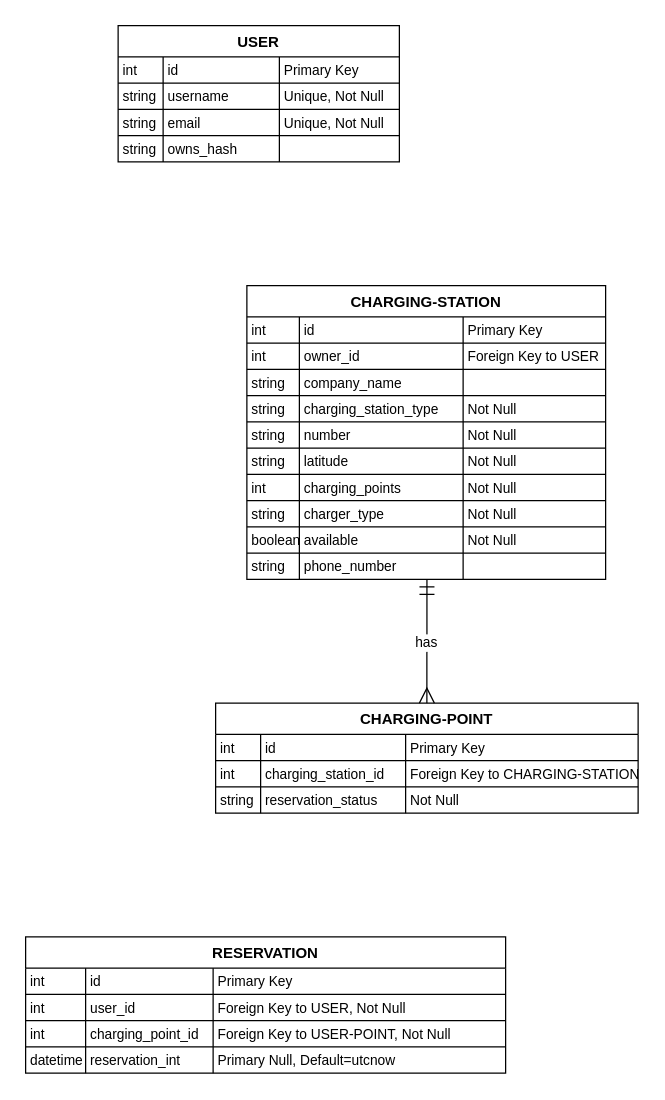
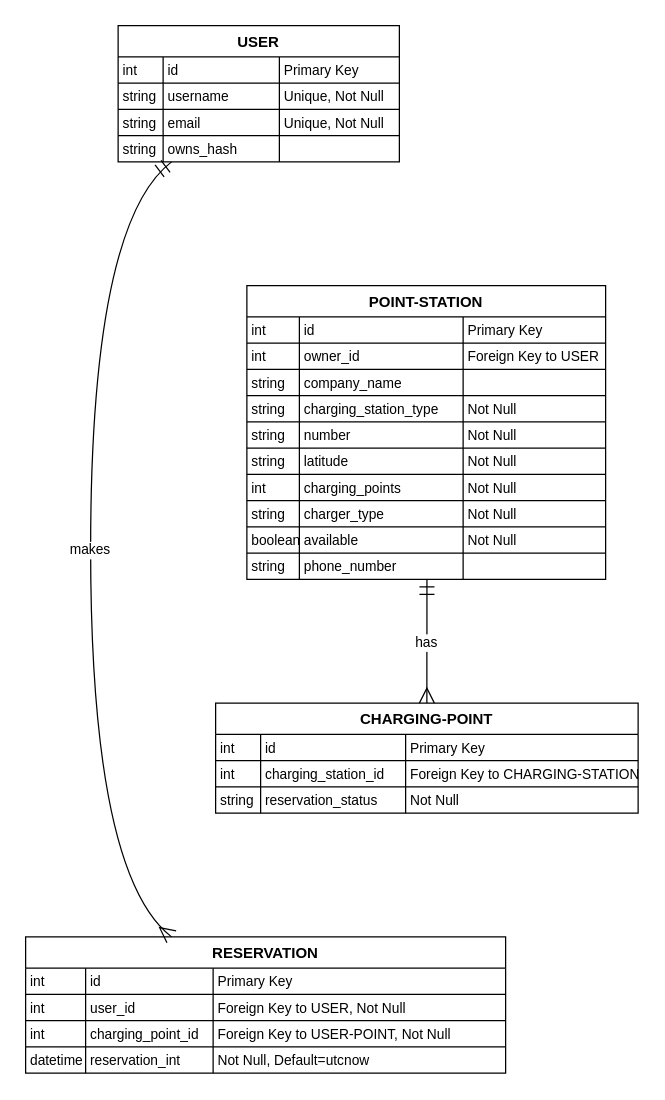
node "CHARGING-STATION": label "CHARGING-STATION" -> "POINT-STATION"
edge "USER" -- "RESERVATION": added, label "makes"
node "Primary Null, Default=utcnow": label "Primary Null, Default=utcnow" -> "Not Null, Default=utcnow"
